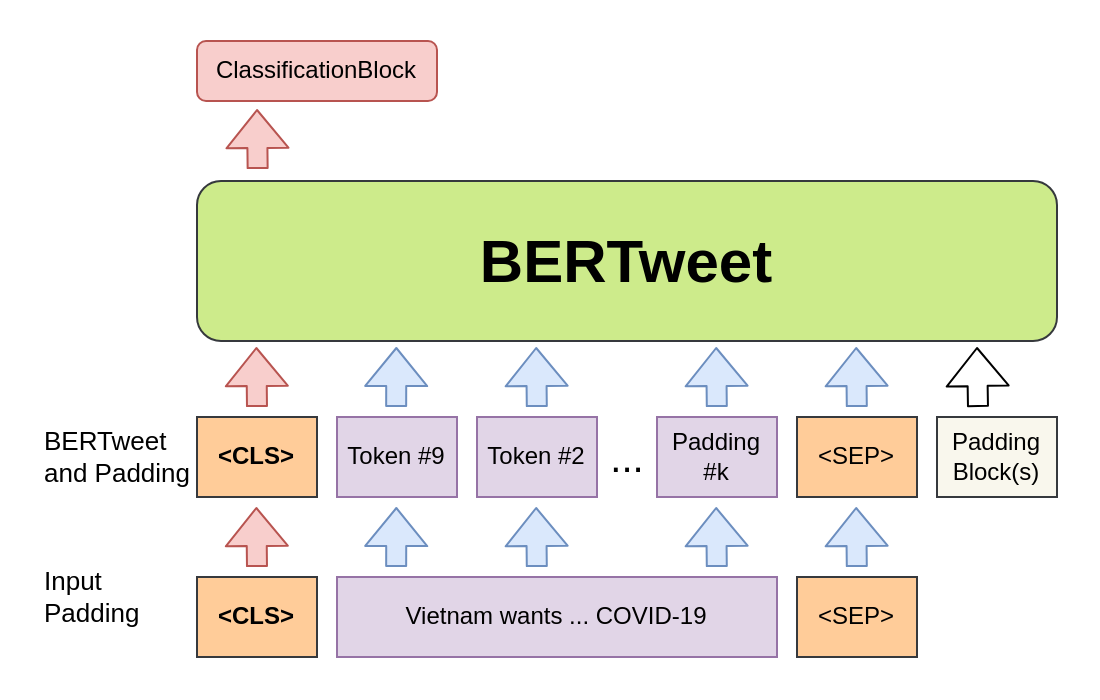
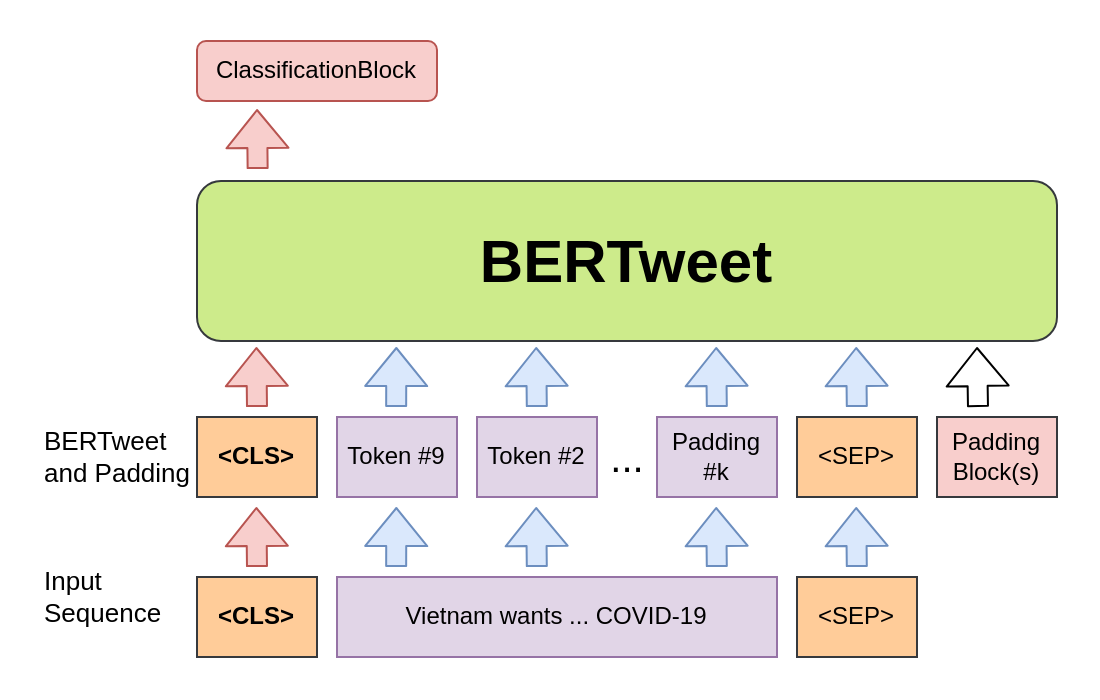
node "Padding Block(s)": fillcolor #f9f7ed -> #f8cecc
node "InputPadding": label "InputPadding" -> "InputSequence"
